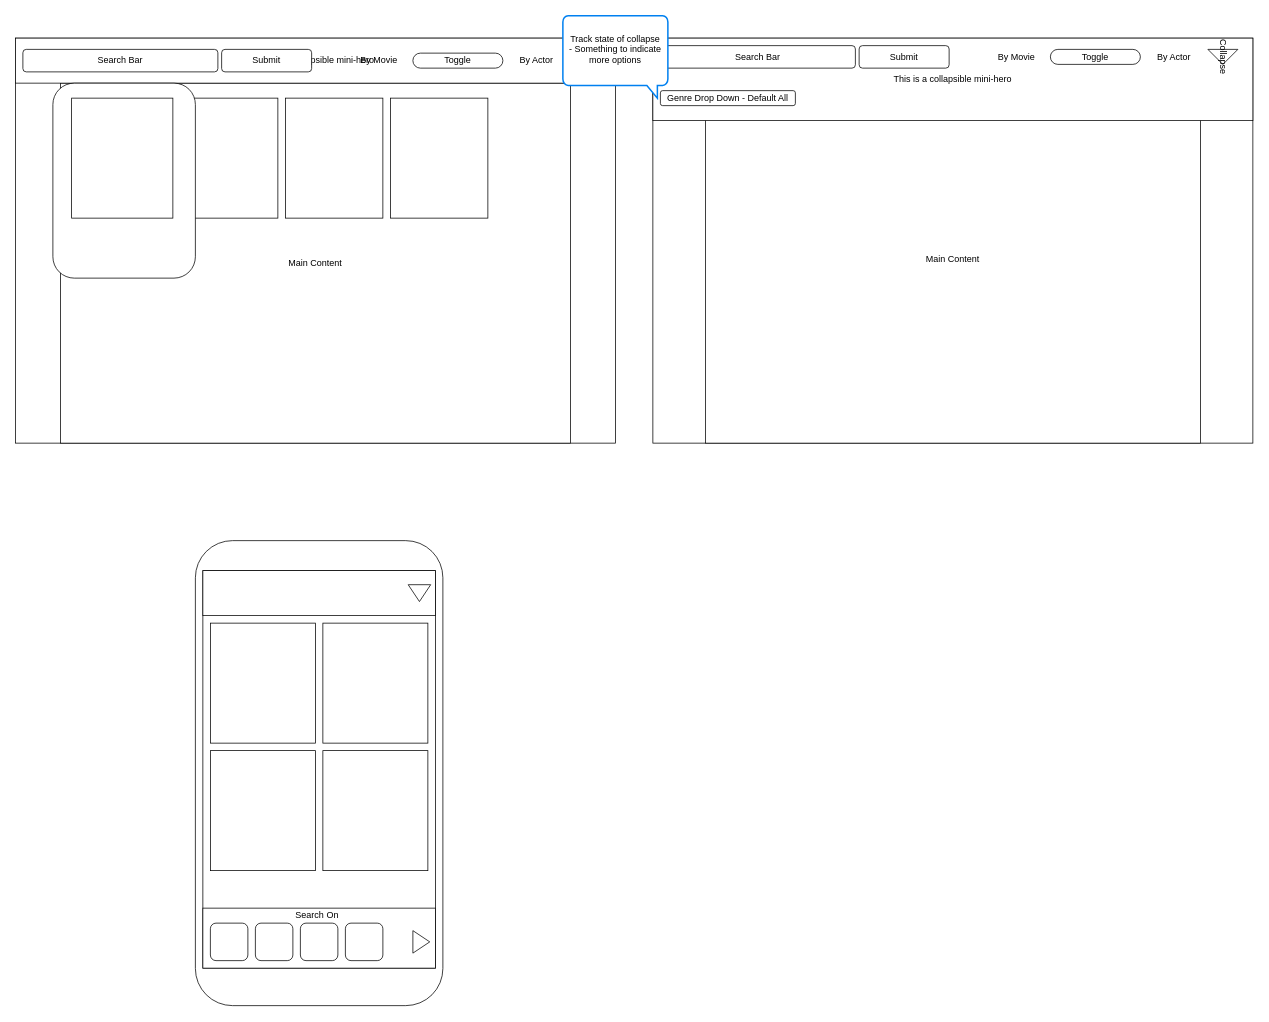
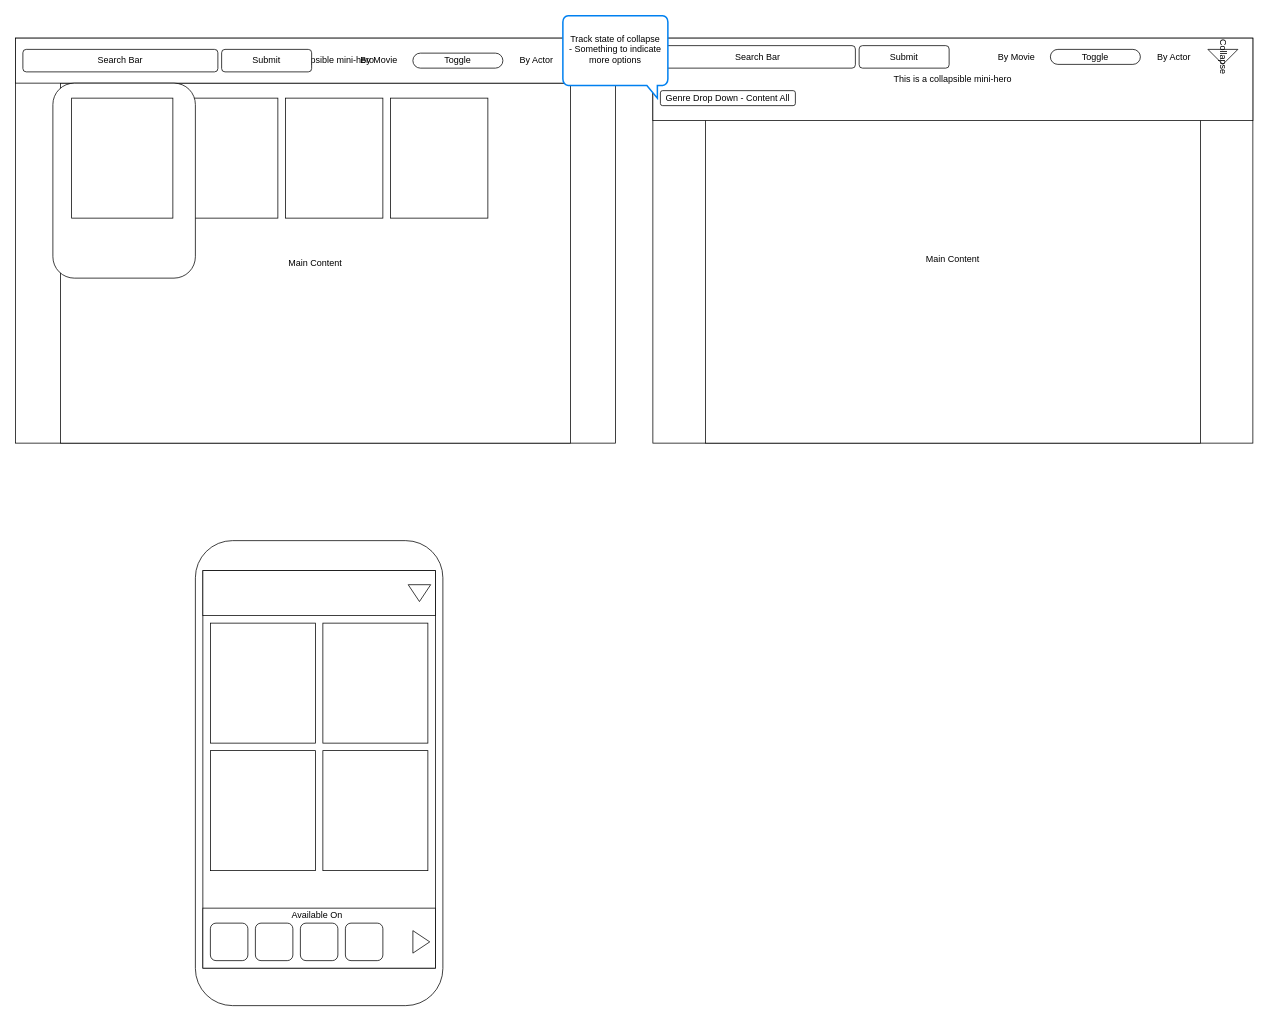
node "Genre Drop Down - Default All": label "Genre Drop Down - Default All" -> "Genre Drop Down - Content All"
node "Search On": label "Search On" -> "Available On"
